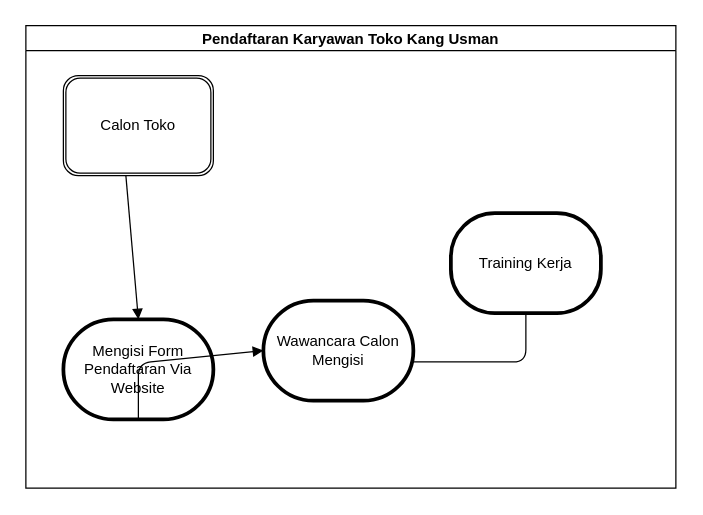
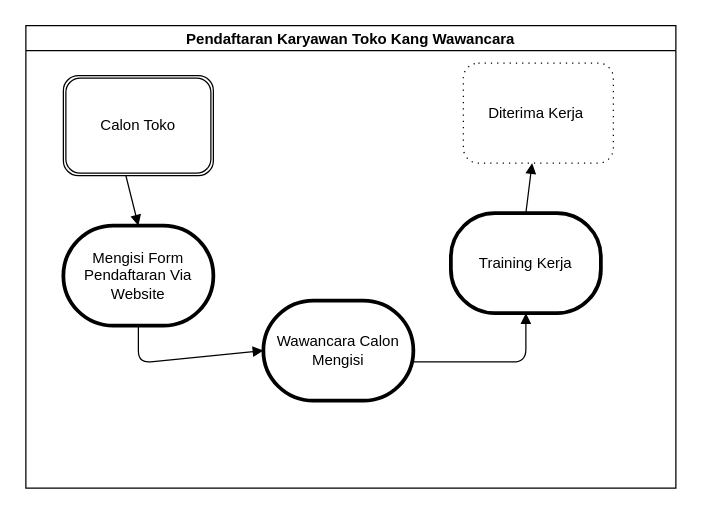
node "Pendaftaran Karyawan Toko Kang Usman": label "Pendaftaran Karyawan Toko Kang Usman" -> "Pendaftaran Karyawan Toko Kang Wawancara"
node "Diterima Kerja": added
edge "Training Kerja" -> "Diterima Kerja": added
edge "Training Kerja" -- "Wawancara Calon Mengisi": arrowhead none -> block
node "Mengisi Form Pendaftaran Via Website": moved (138, 369) -> (138, 276)
